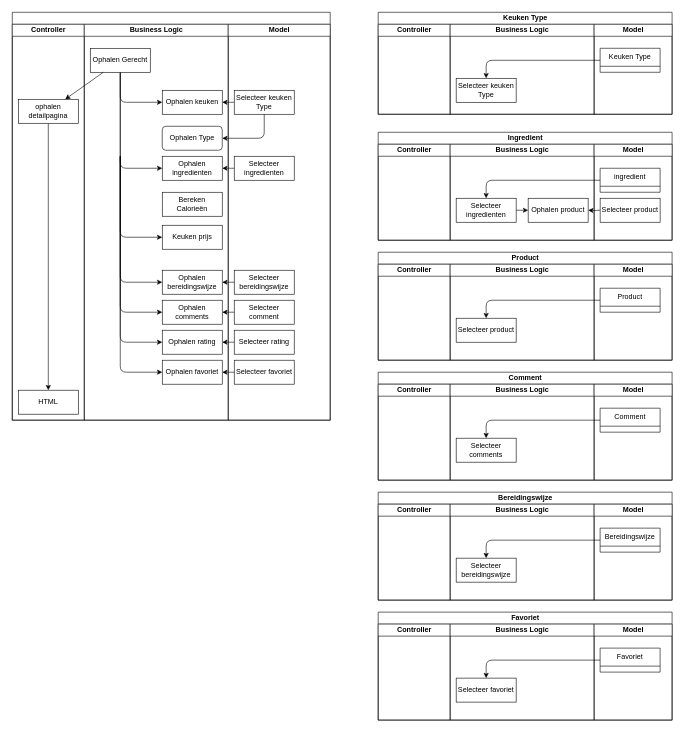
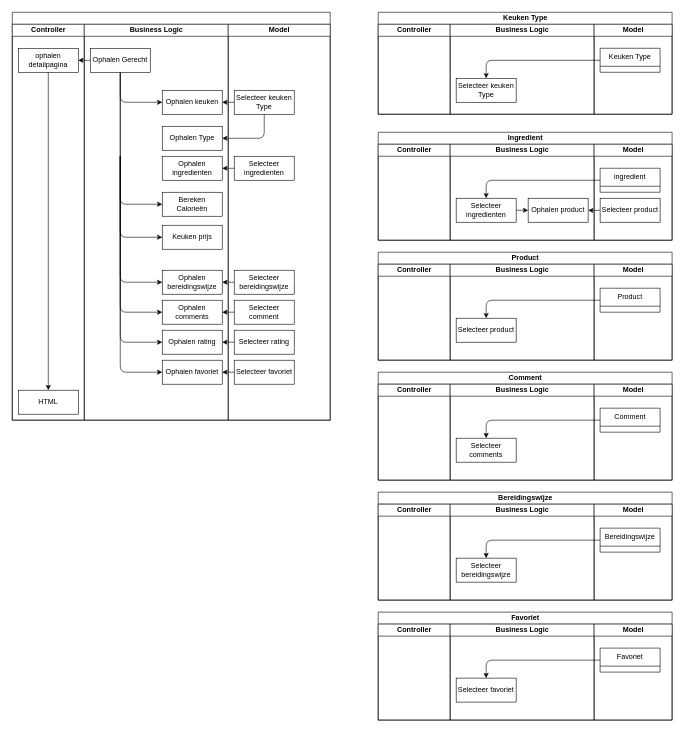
node "ophalen detailpagina": moved (48, 111) -> (48, 60)
node "Ophalen Type": shape rounded rectangle -> rectangle
edge "Ophalen Gerecht" -> "Ophalen ingredienten": removed
edge "Ophalen Gerecht" -> "Bereken Calorieën": added
